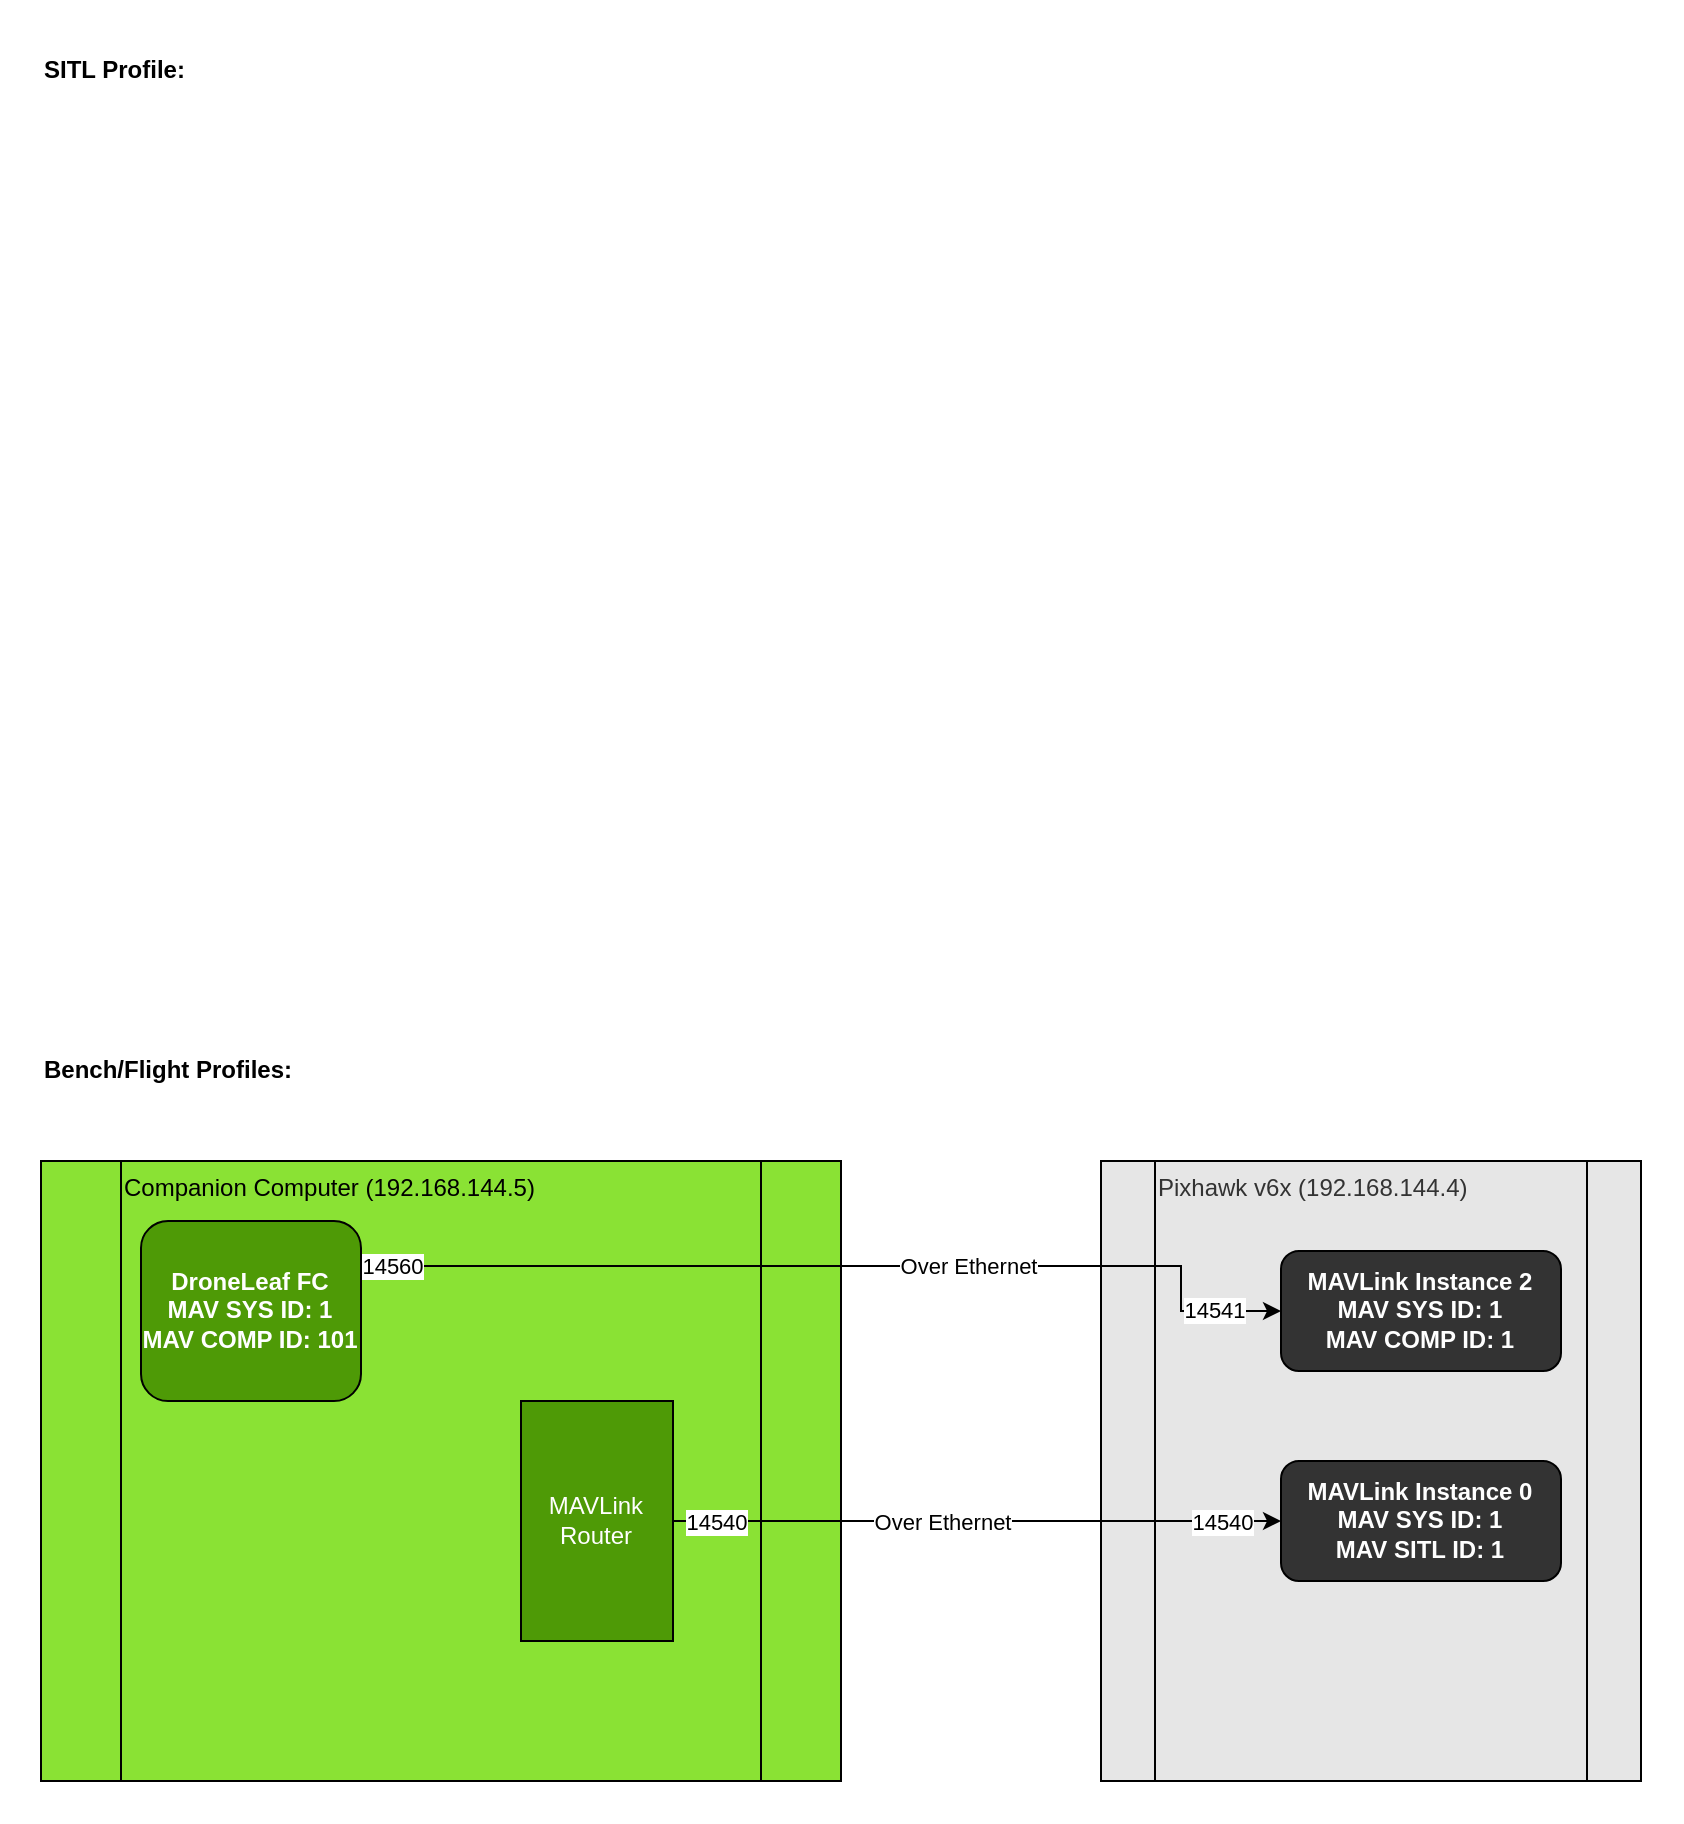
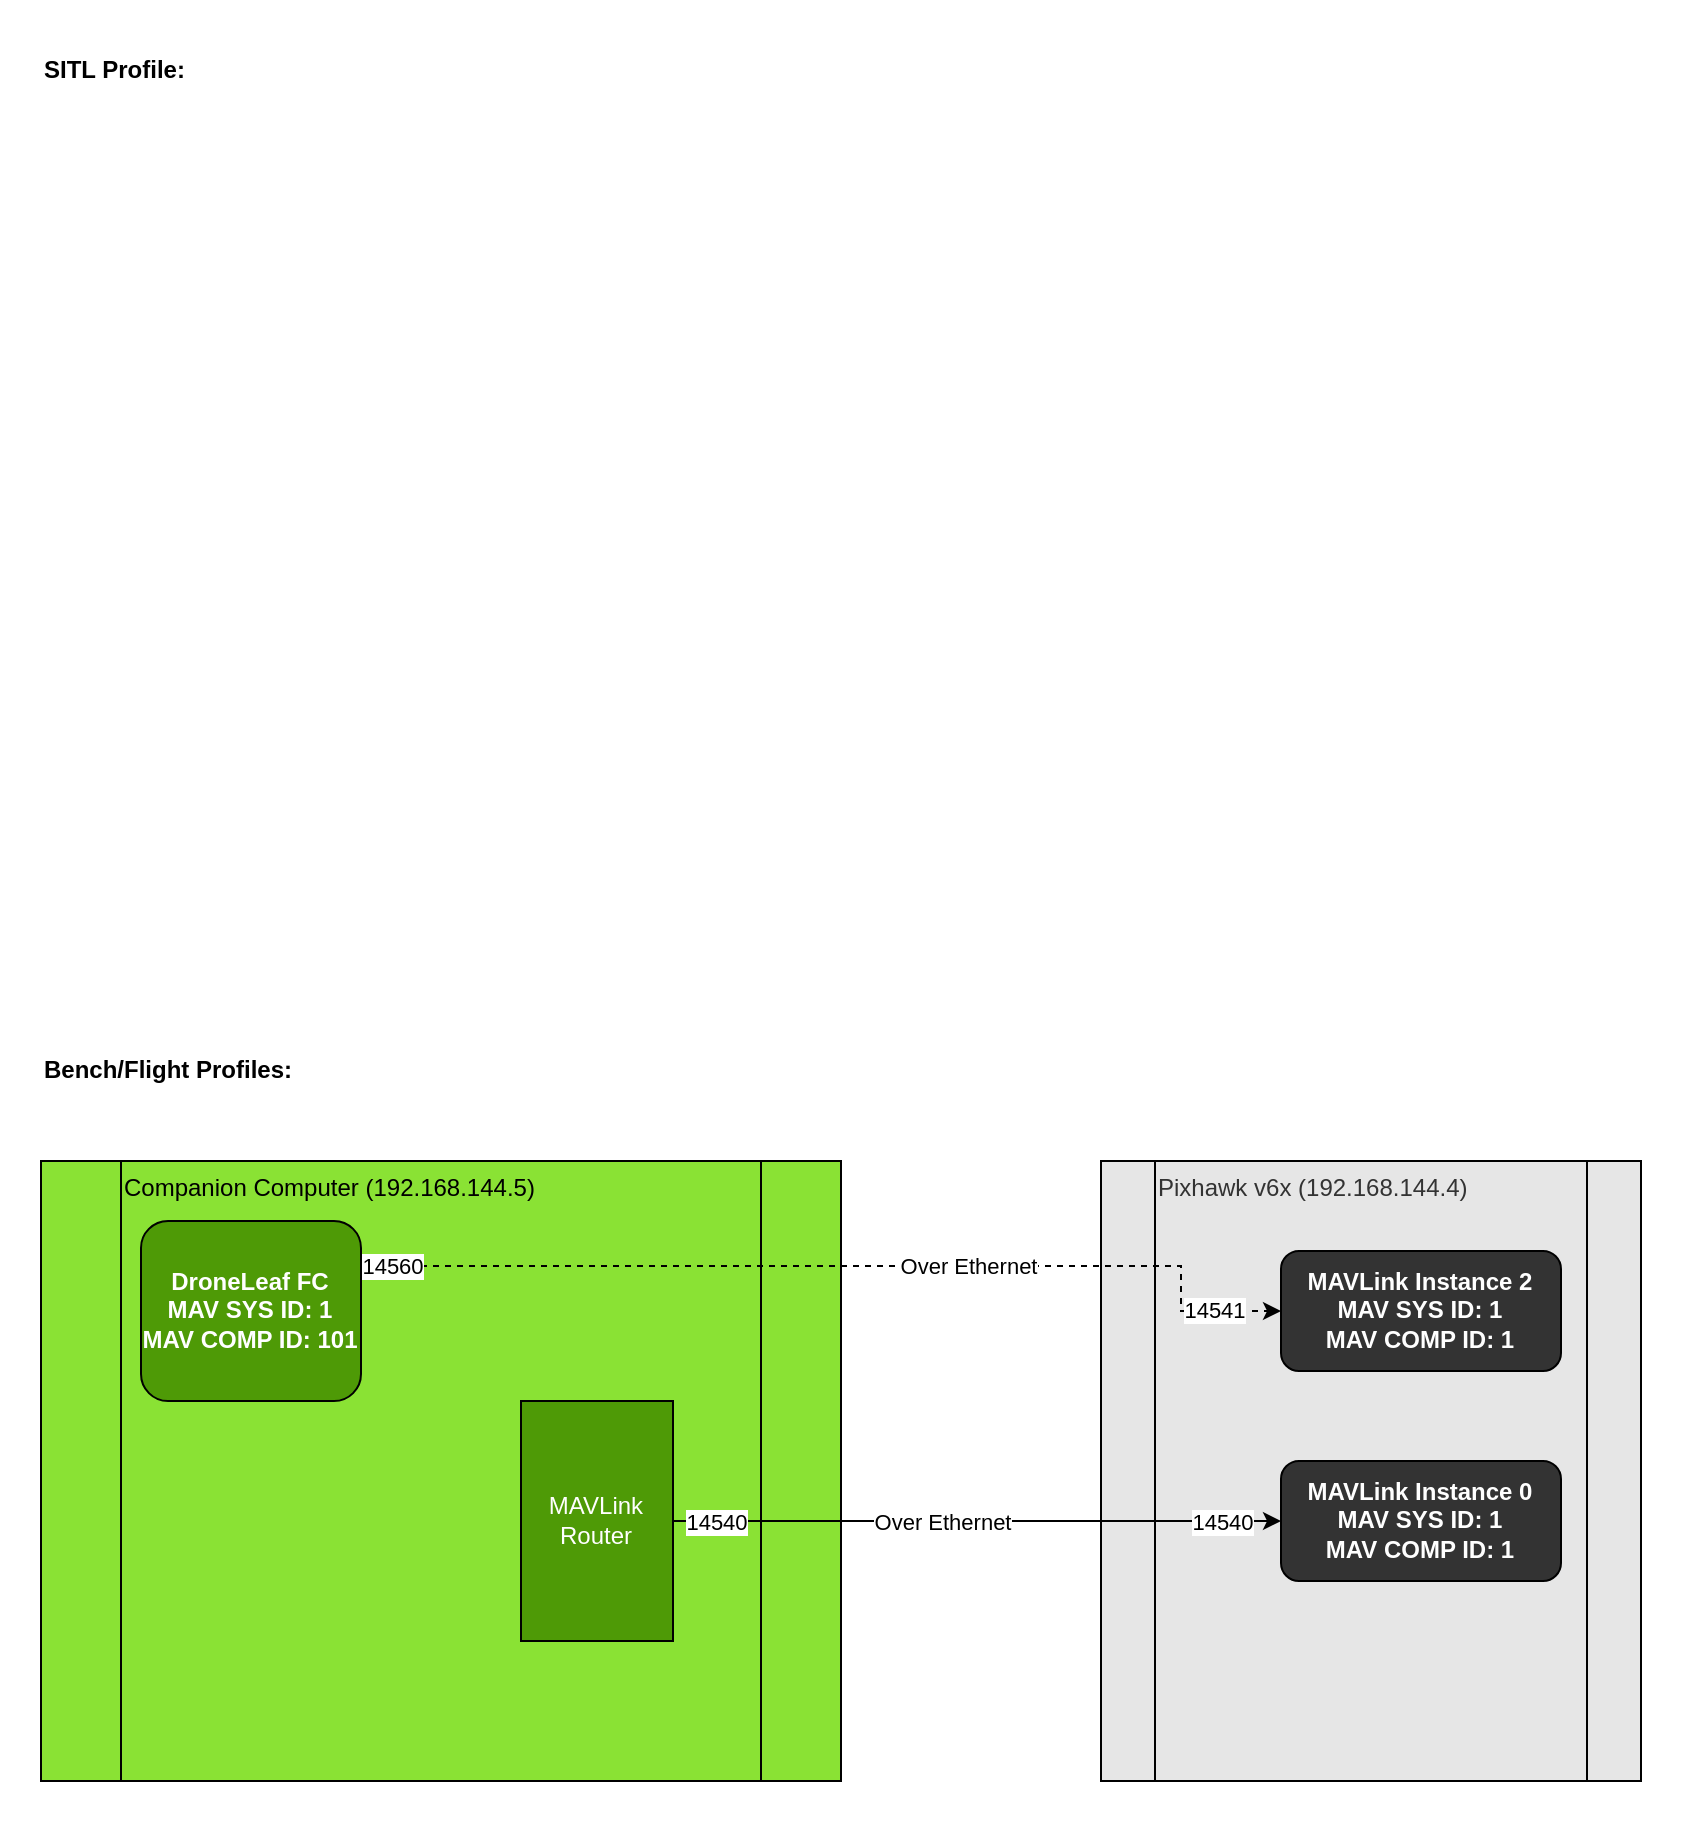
edge "DroneLeaf FC MAV SYS ID: 1 MAV COMP ID: 101" -> "MAVLink Instance 2 MAV SYS ID: 1 MAV COMP ID: 1": style solid -> dashed
node "MAVLink Instance 0 MAV SYS ID: 1 MAV SITL ID: 1": label "MAVLink Instance 0 MAV SYS ID: 1 MAV SITL ID: 1" -> "MAVLink Instance 0 MAV SYS ID: 1 MAV COMP ID: 1"
